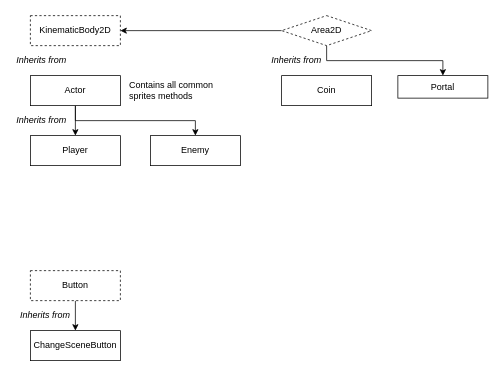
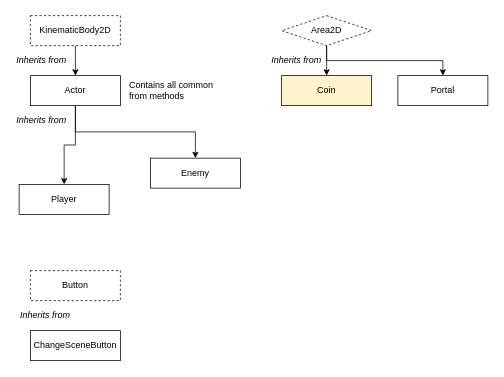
edge "Area2D" -> "KinematicBody2D": now "Area2D" -> "Coin"
edge "KinematicBody2D" -> "Actor": added
node "Portal": size 90x23 -> 90x30
node "Contains all common sprites methods": label "Contains all common sprites methods" -> "Contains all common from methods"
node "Coin": fillcolor #ffffff -> #fff2cc
node "Player": moved (75, 150) -> (64, 199)
node "Enemy": moved (195, 150) -> (195, 173)
edge "Button" -> "ChangeSceneButton": removed
